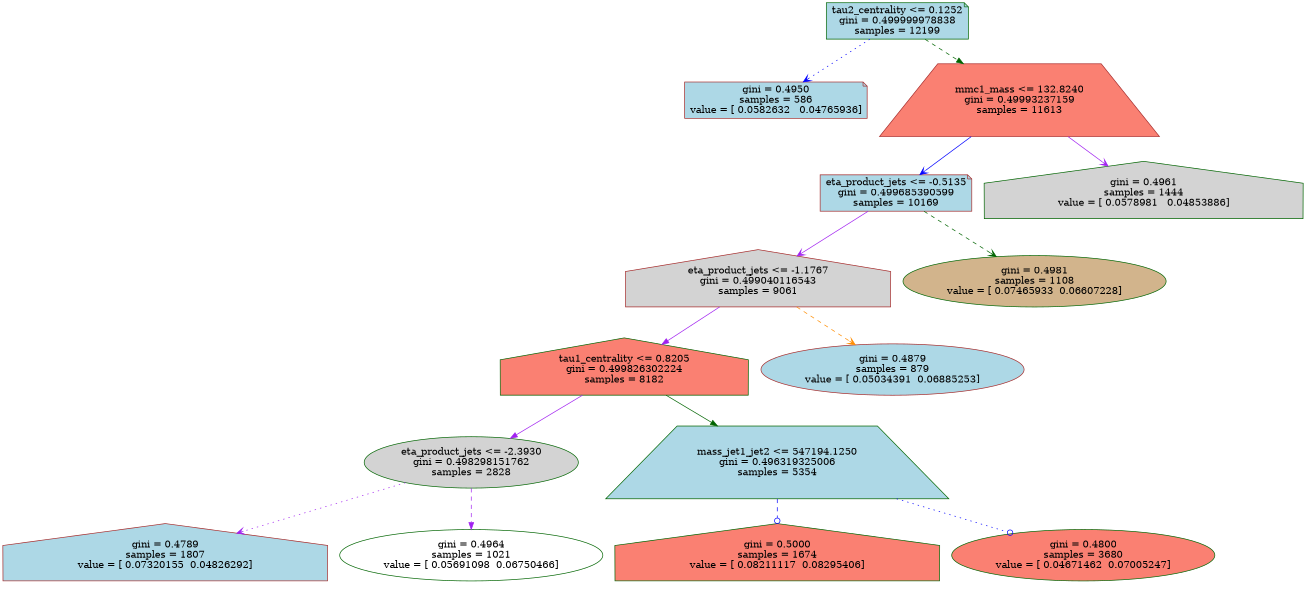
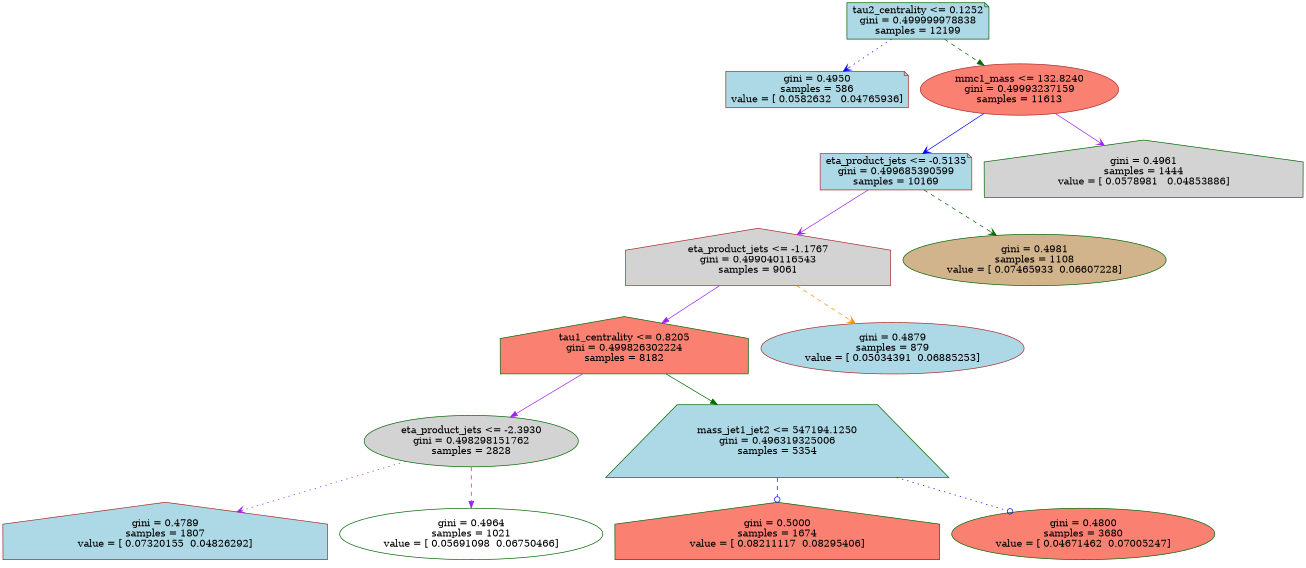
node "mmc1_mass <= 132.8240 gini = 0.49993237159 samples = 11613": shape trapezium -> ellipse
